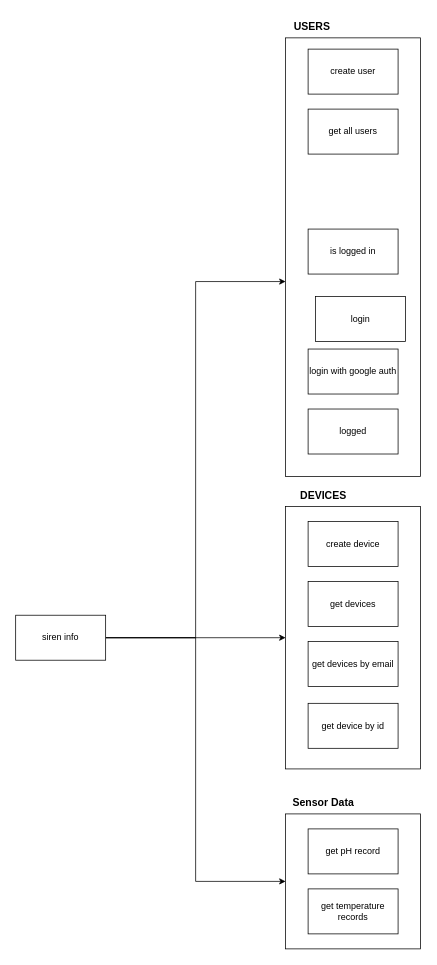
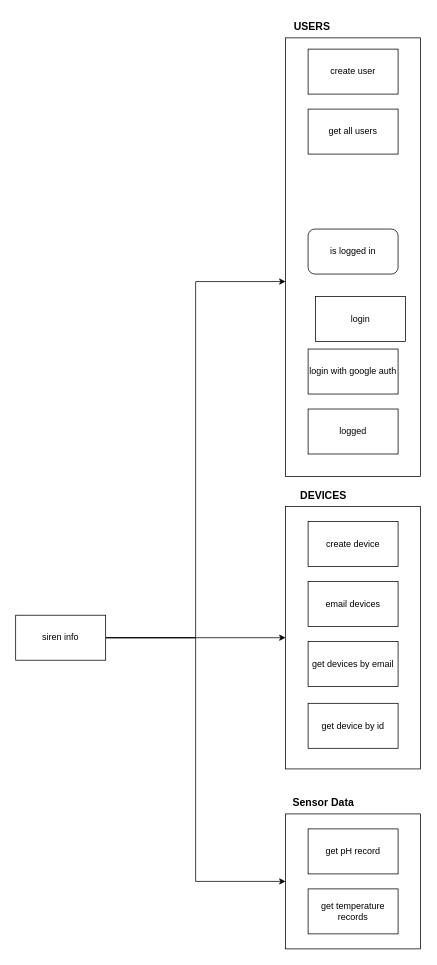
node "is logged in": shape rectangle -> rounded rectangle
node "get devices": label "get devices" -> "email devices"
